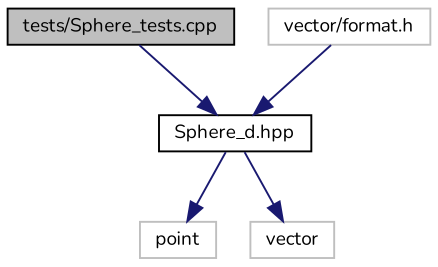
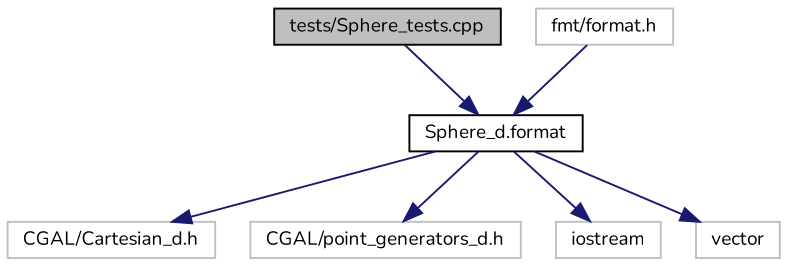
node "vector/format.h": label "vector/format.h" -> "fmt/format.h"
node "Sphere_d.hpp": label "Sphere_d.hpp" -> "Sphere_d.format"
node "CGAL/Cartesian_d.h": added
node "point": label "point" -> "iostream"
node "CGAL/point_generators_d.h": added
